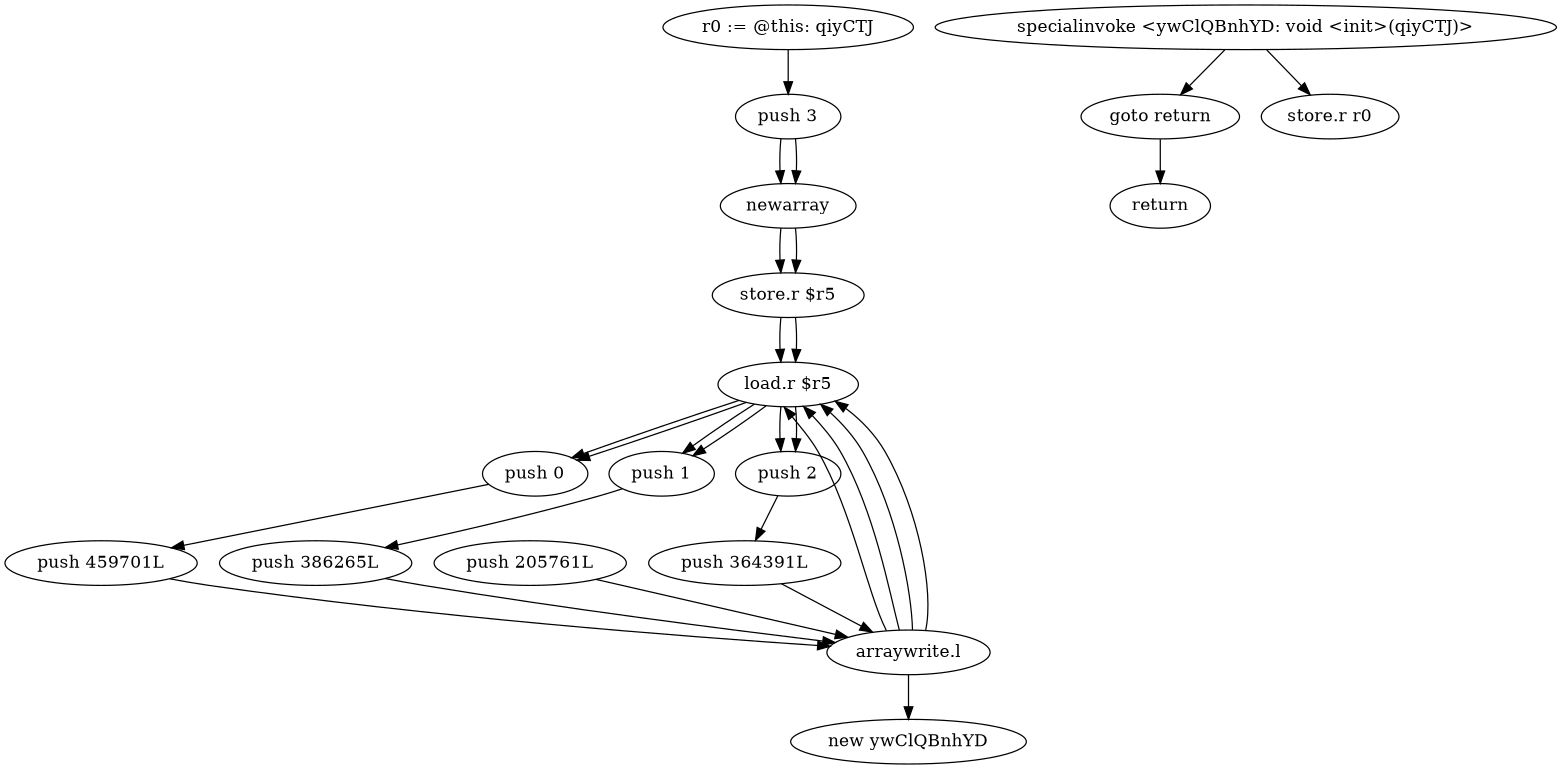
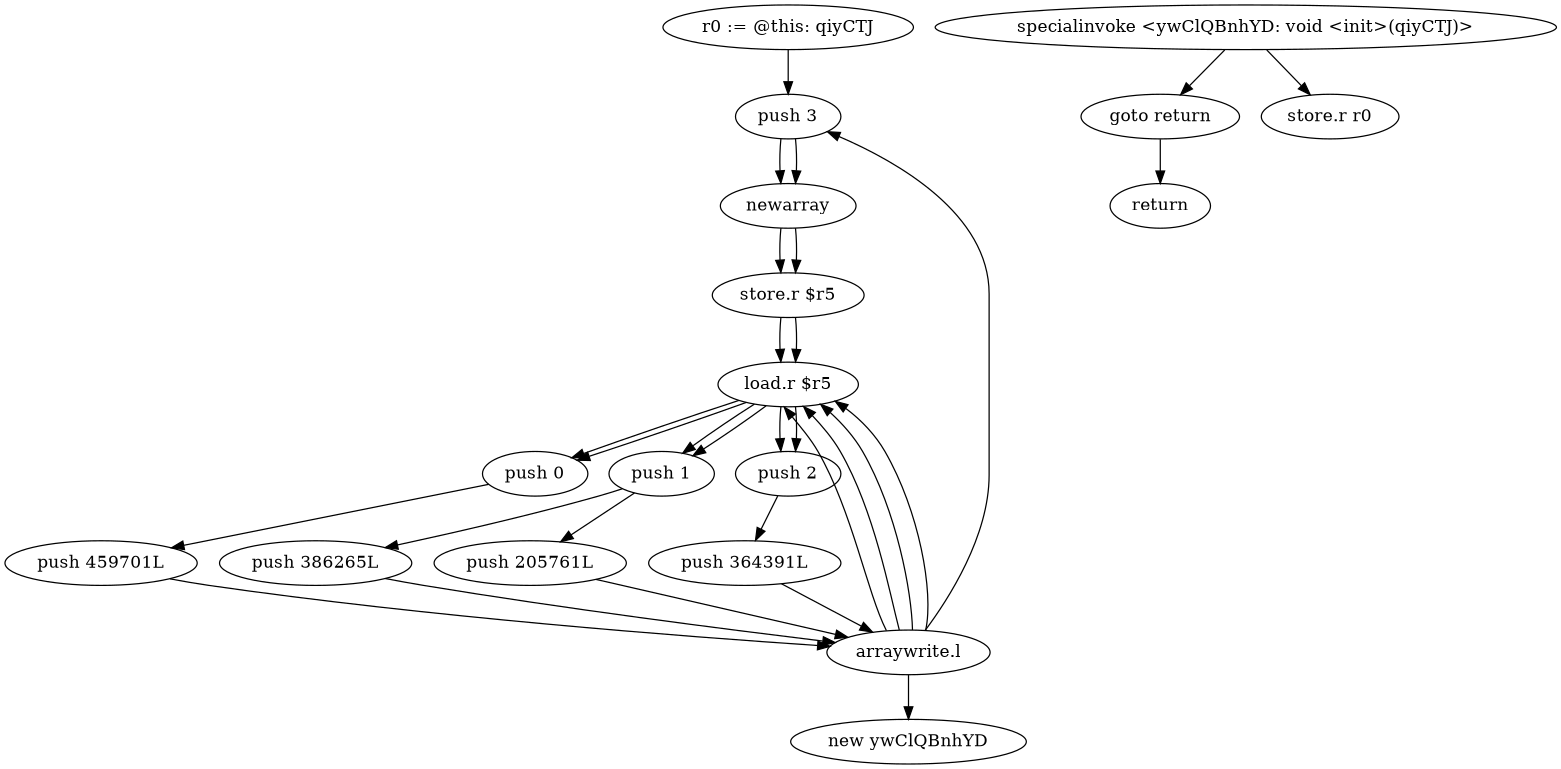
edge "arraywrite.l" -> "push 3": added
edge "push 1" -> "push 205761L": added
